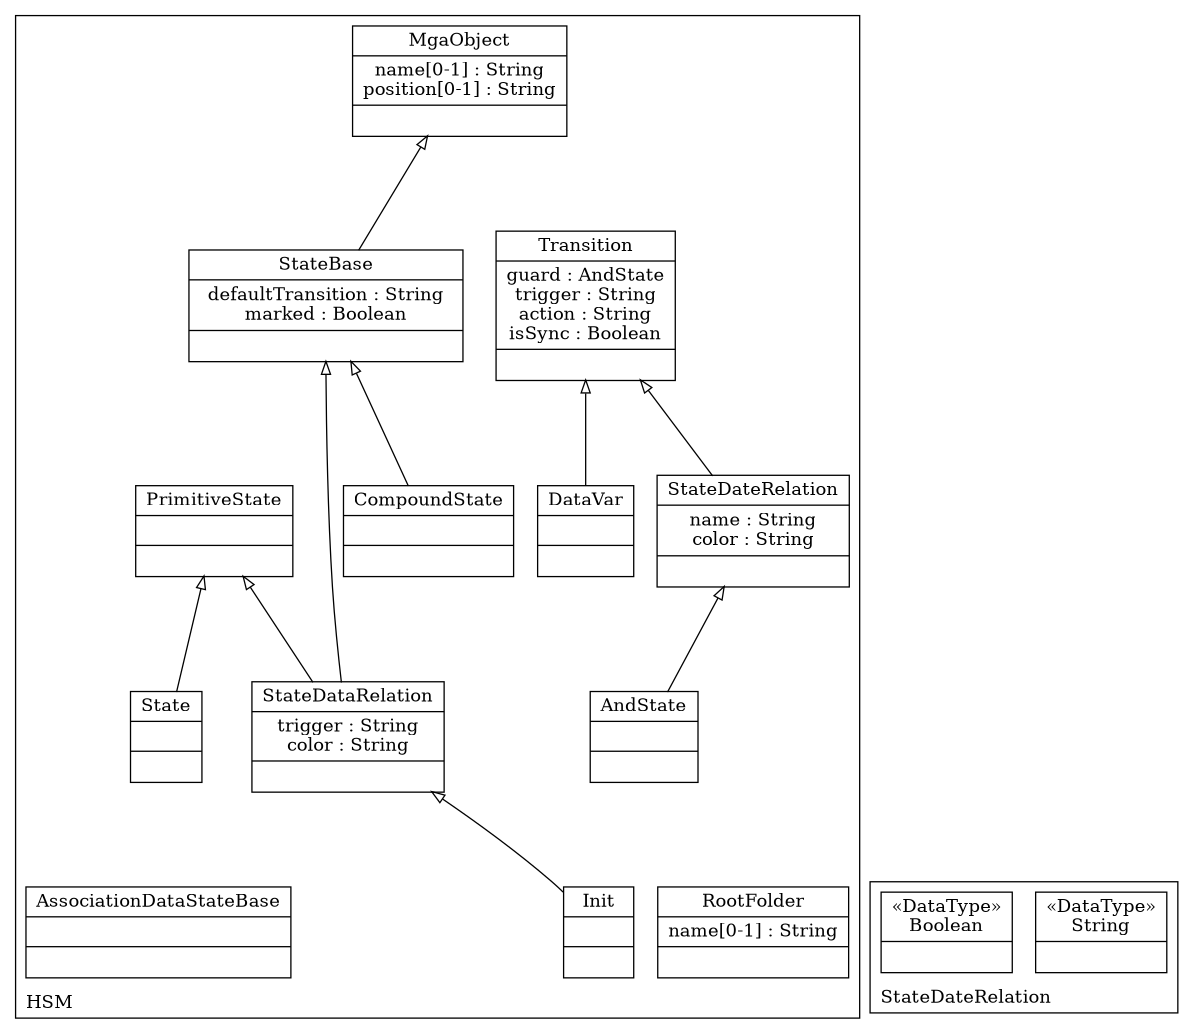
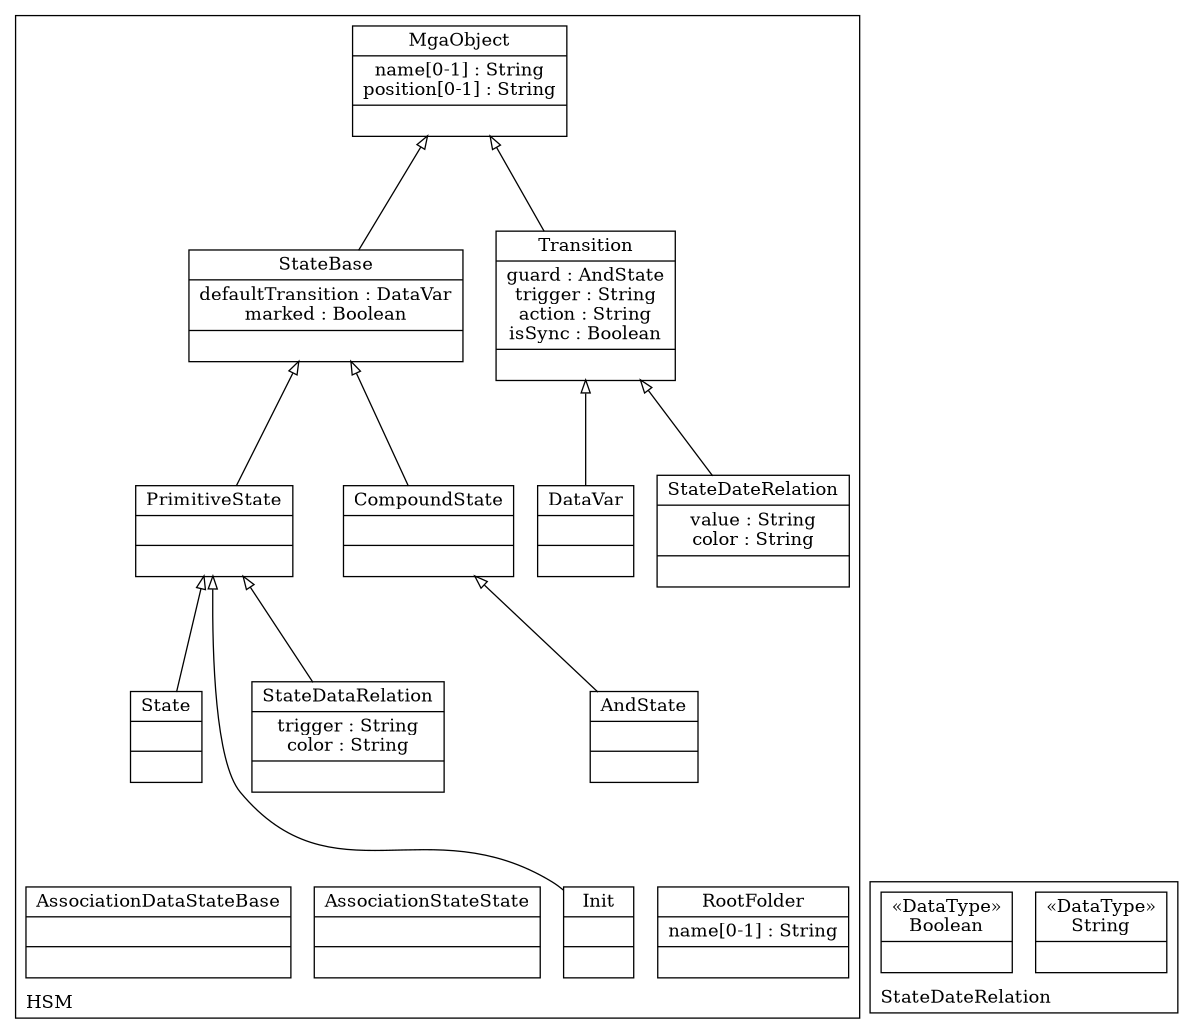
edge "Transition" -> "MgaObject": added
node "StateBase": text "defaultTransition : String" -> "defaultTransition : DataVar"
node "StateDateRelation": text "name : String" -> "value : String"
edge "StateDataRelation" -> "StateBase": now "PrimitiveState" -> "StateBase"
edge "AndState" -> "StateDateRelation": now "AndState" -> "CompoundState"
edge "Init" -> "StateDataRelation": now "Init" -> "PrimitiveState"
node "AssociationStateState": added
